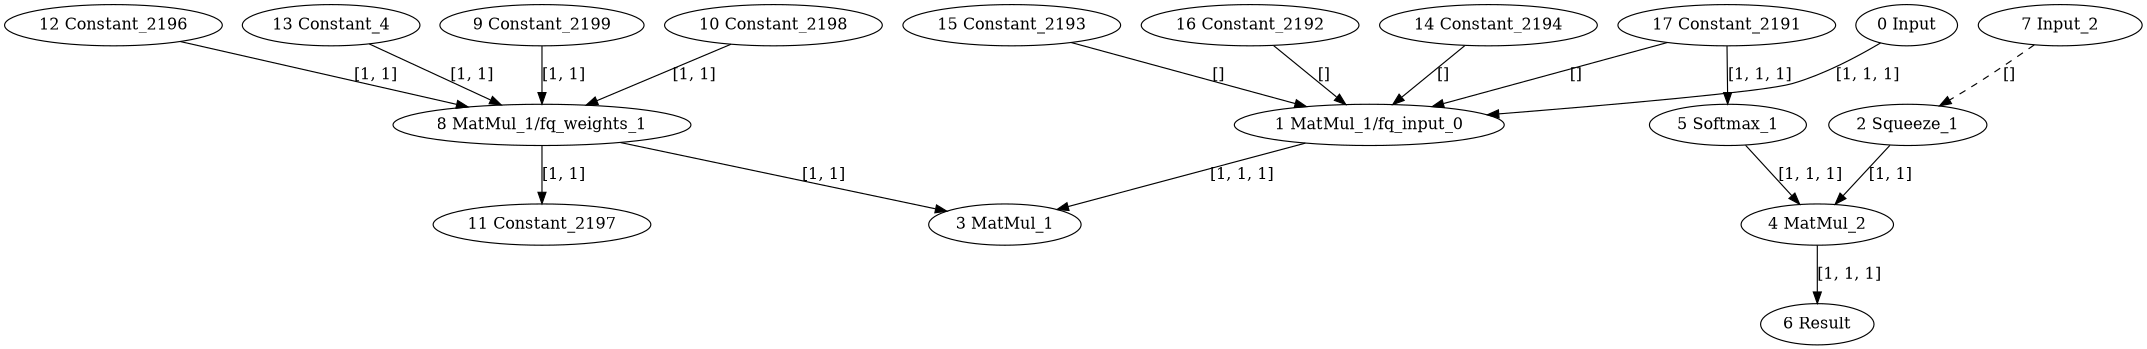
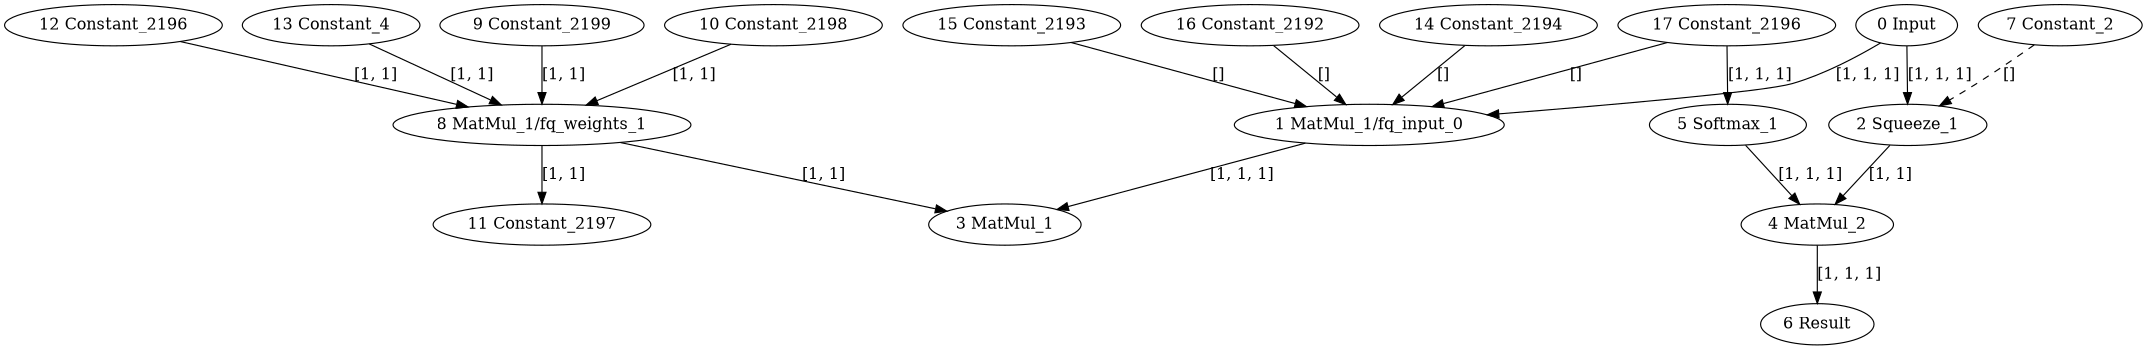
node "17 Constant_2191": label "17 Constant_2191" -> "17 Constant_2196"
node "7 Input_2": label "7 Input_2" -> "7 Constant_2"
edge "0 Input" -> "2 Squeeze_1": added, label "[1, 1, 1]"
